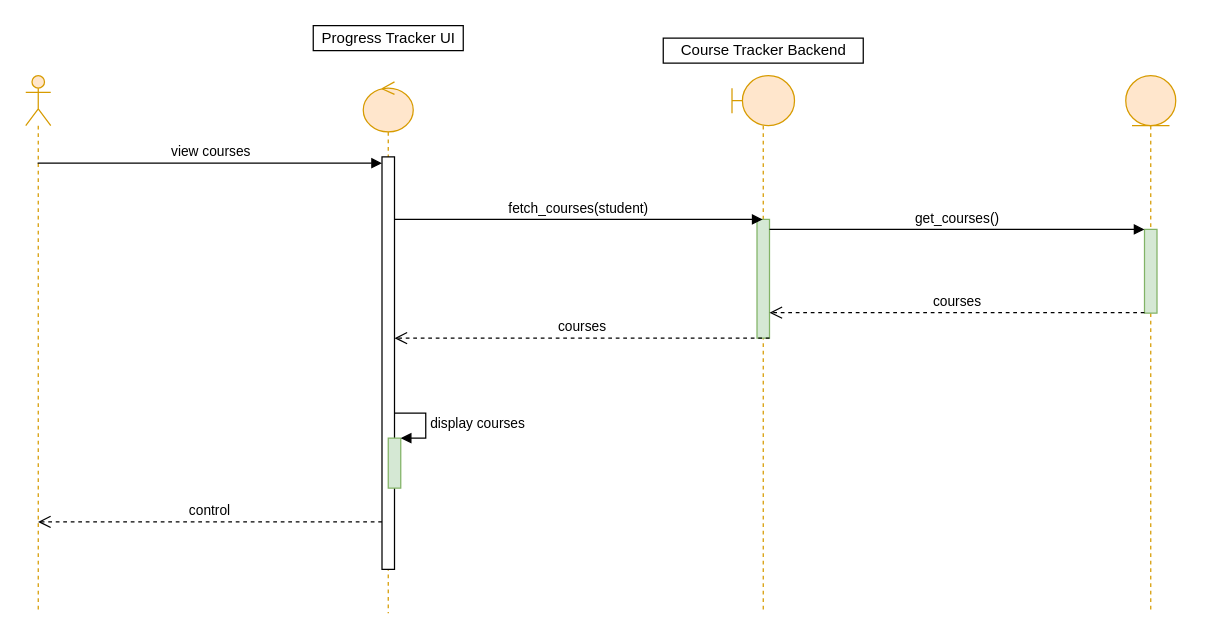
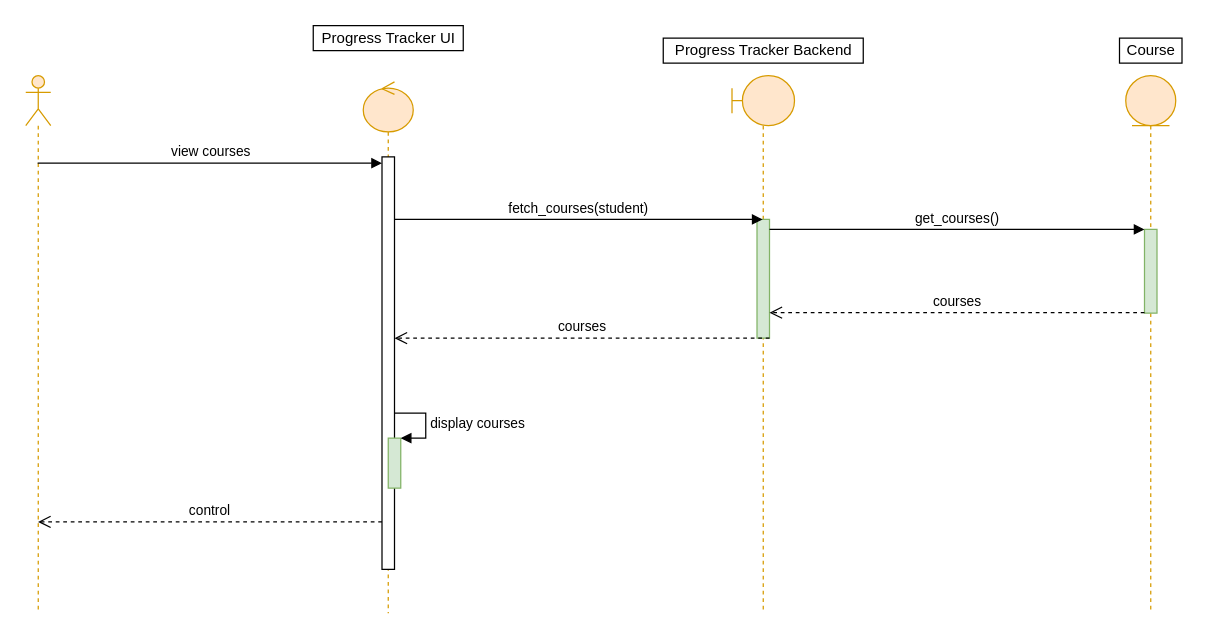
node "Course Tracker Backend": label "Course Tracker Backend" -> "Progress Tracker Backend"
node "Course": added
